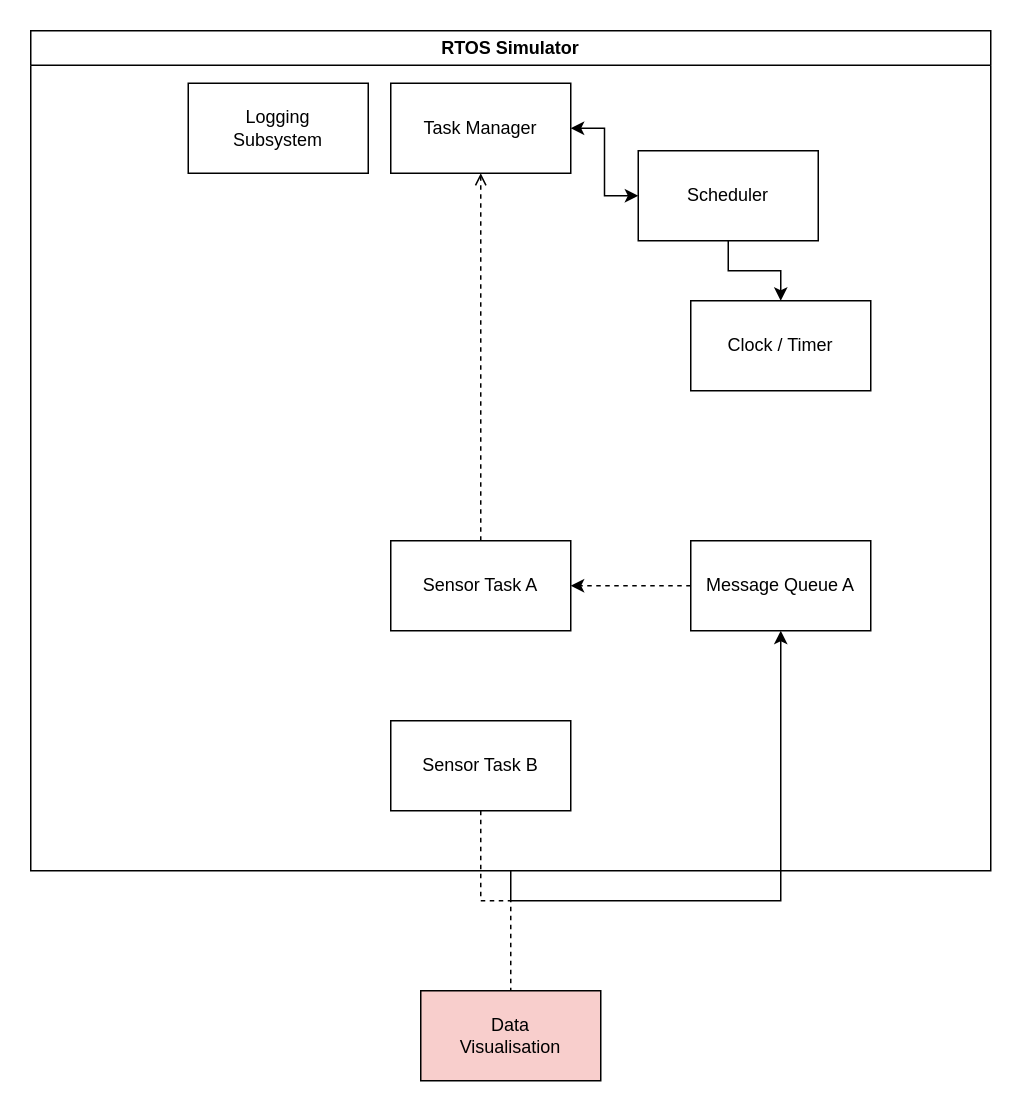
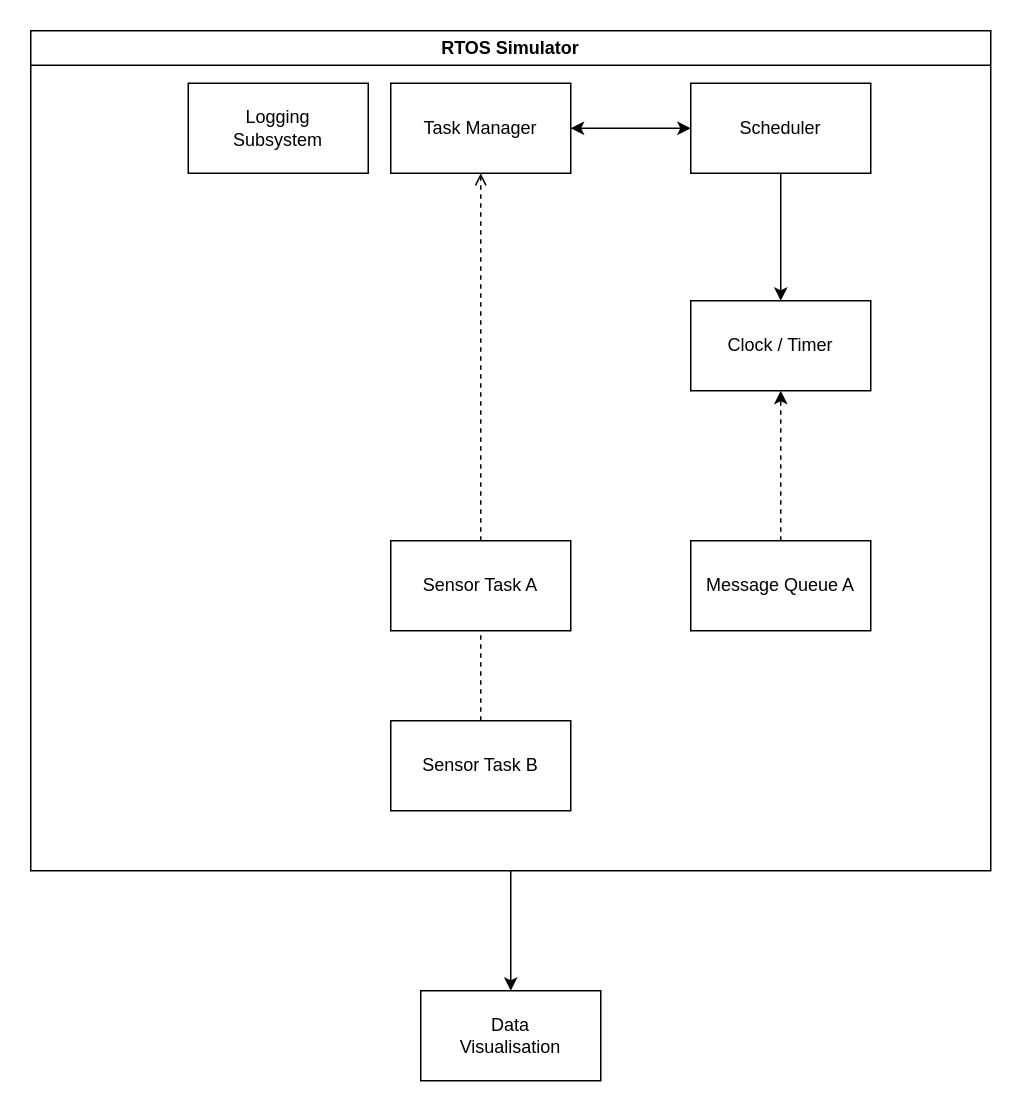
node "Scheduler": moved (728, 196) -> (781, 128)
edge "Message Queue A" -> "Sensor Task A": now "Message Queue A" -> "Clock / Timer"
edge "Sensor Task B" -- "Data Visualisation": now "Sensor Task B" -- "Sensor Task A"
edge "RTOS Simulator" -> "Message Queue A": now "RTOS Simulator" -> "Data Visualisation"
node "Data Visualisation": fillcolor #f8cecc -> #ffffff
